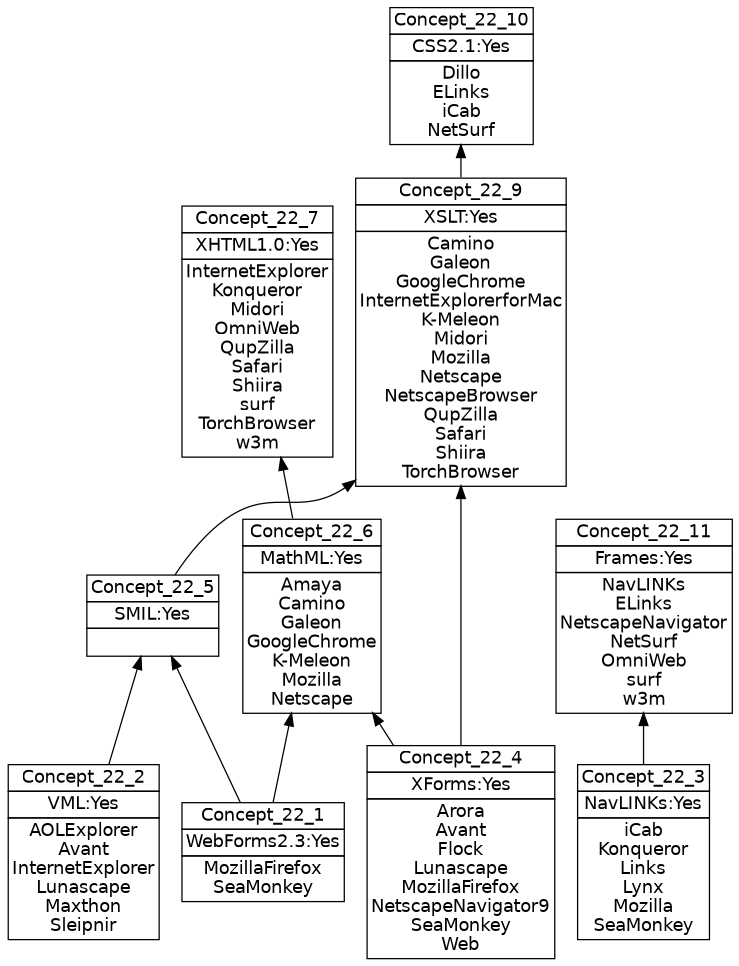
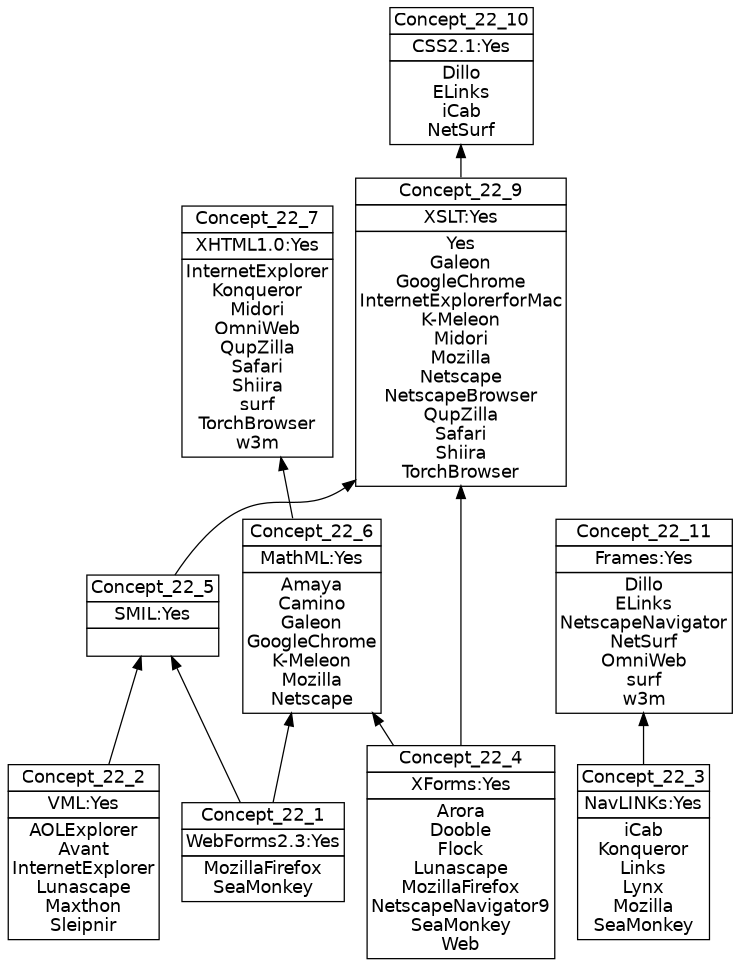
node "Concept_22_9": text "Camino" -> "Yes"
node "Concept_22_11": text "NavLINKs" -> "Dillo"
node "Concept_22_4": text "Avant" -> "Dooble"
